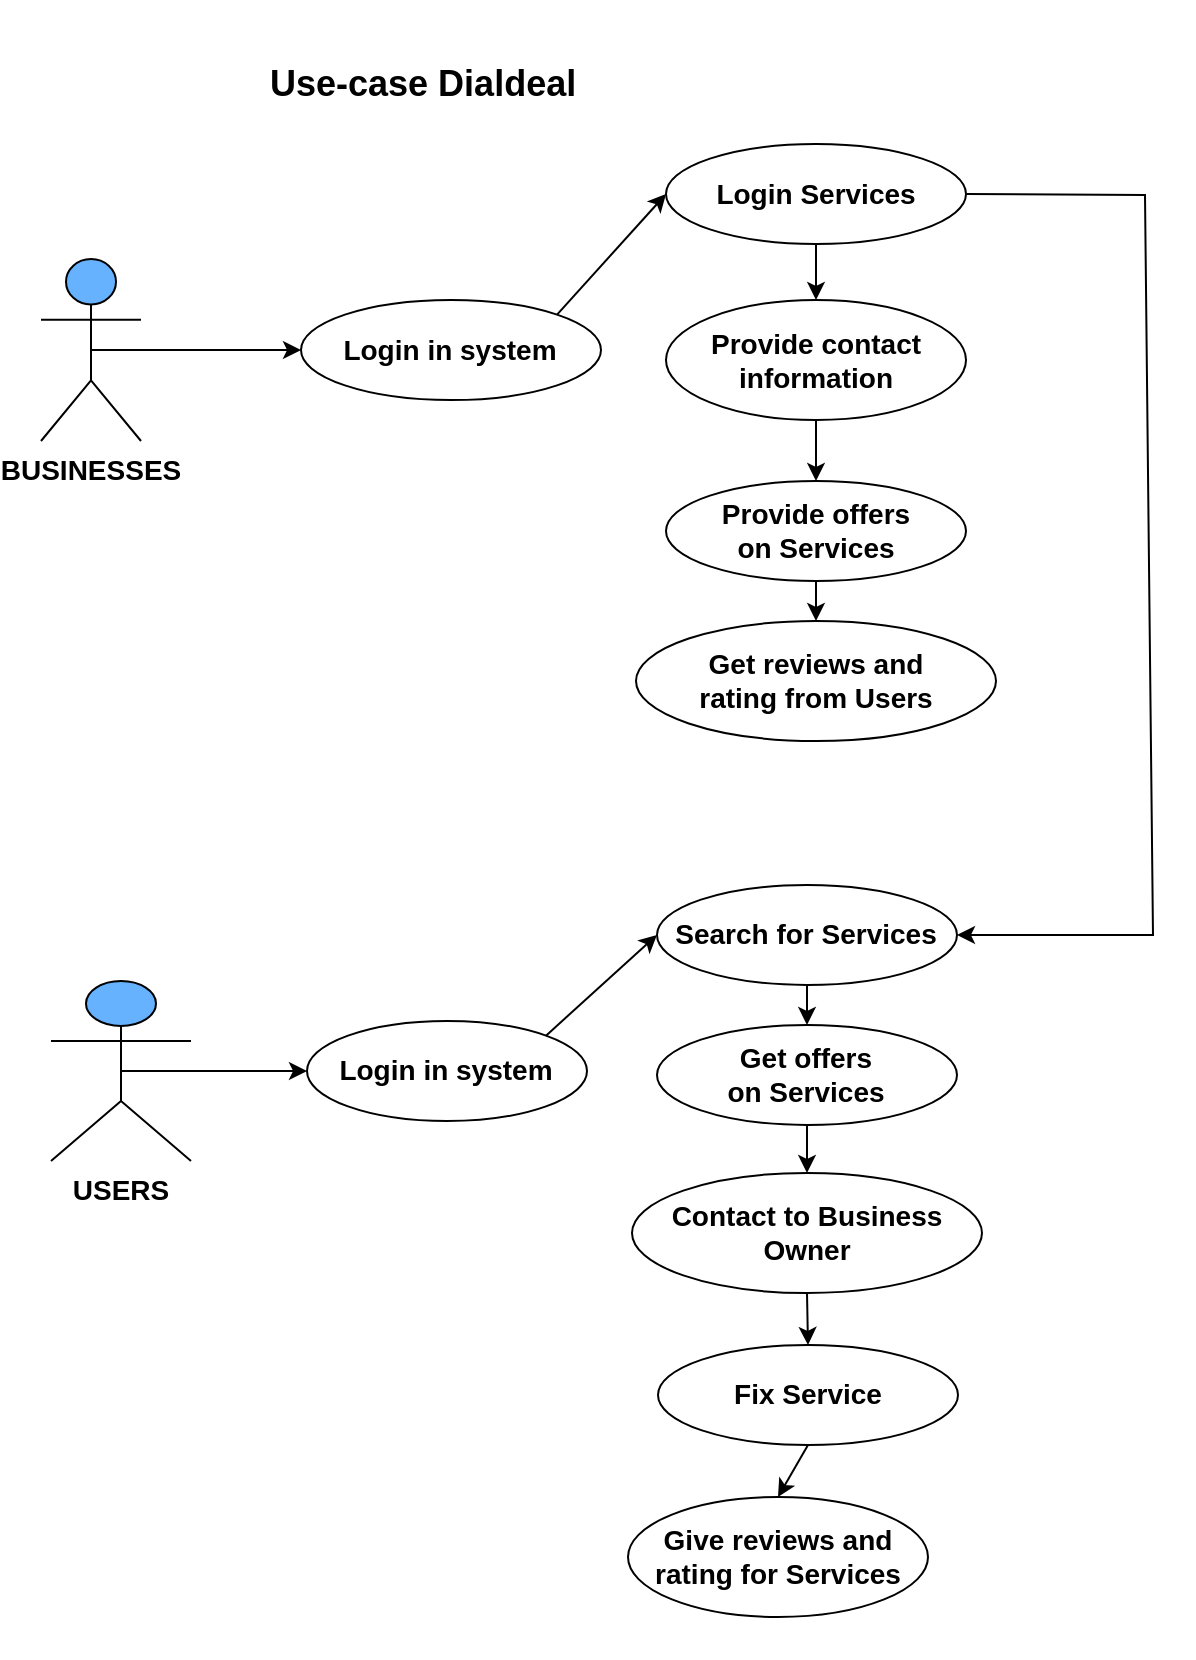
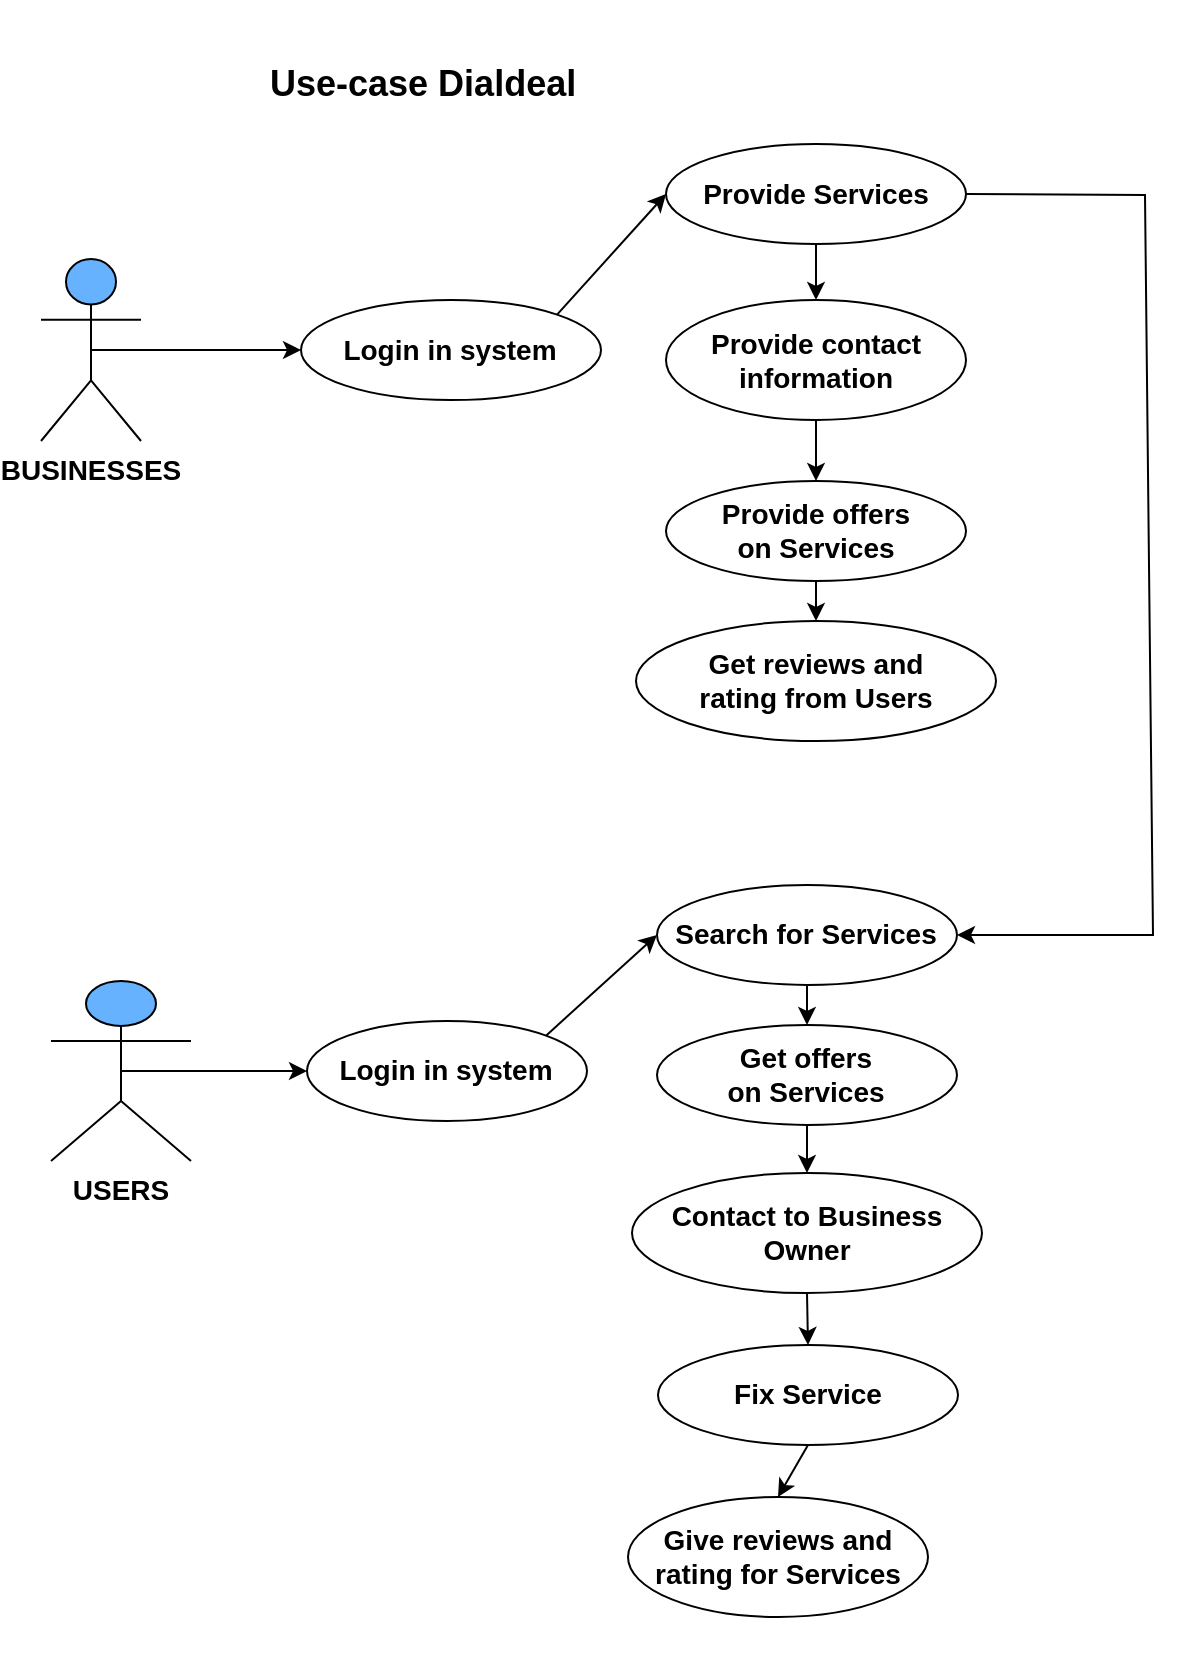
node "Login Services": label "Login Services" -> "Provide Services"
